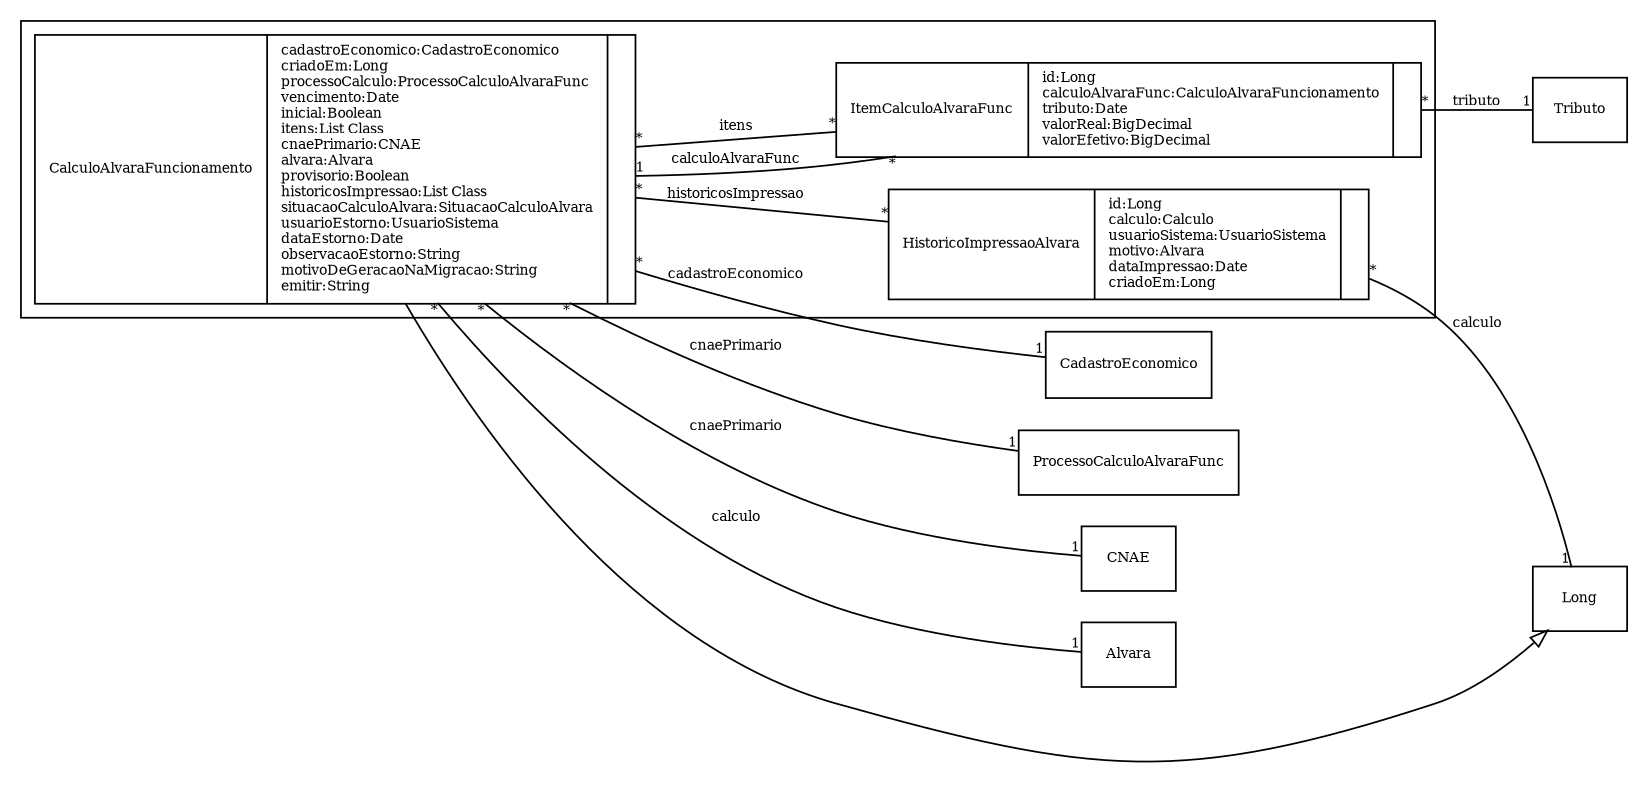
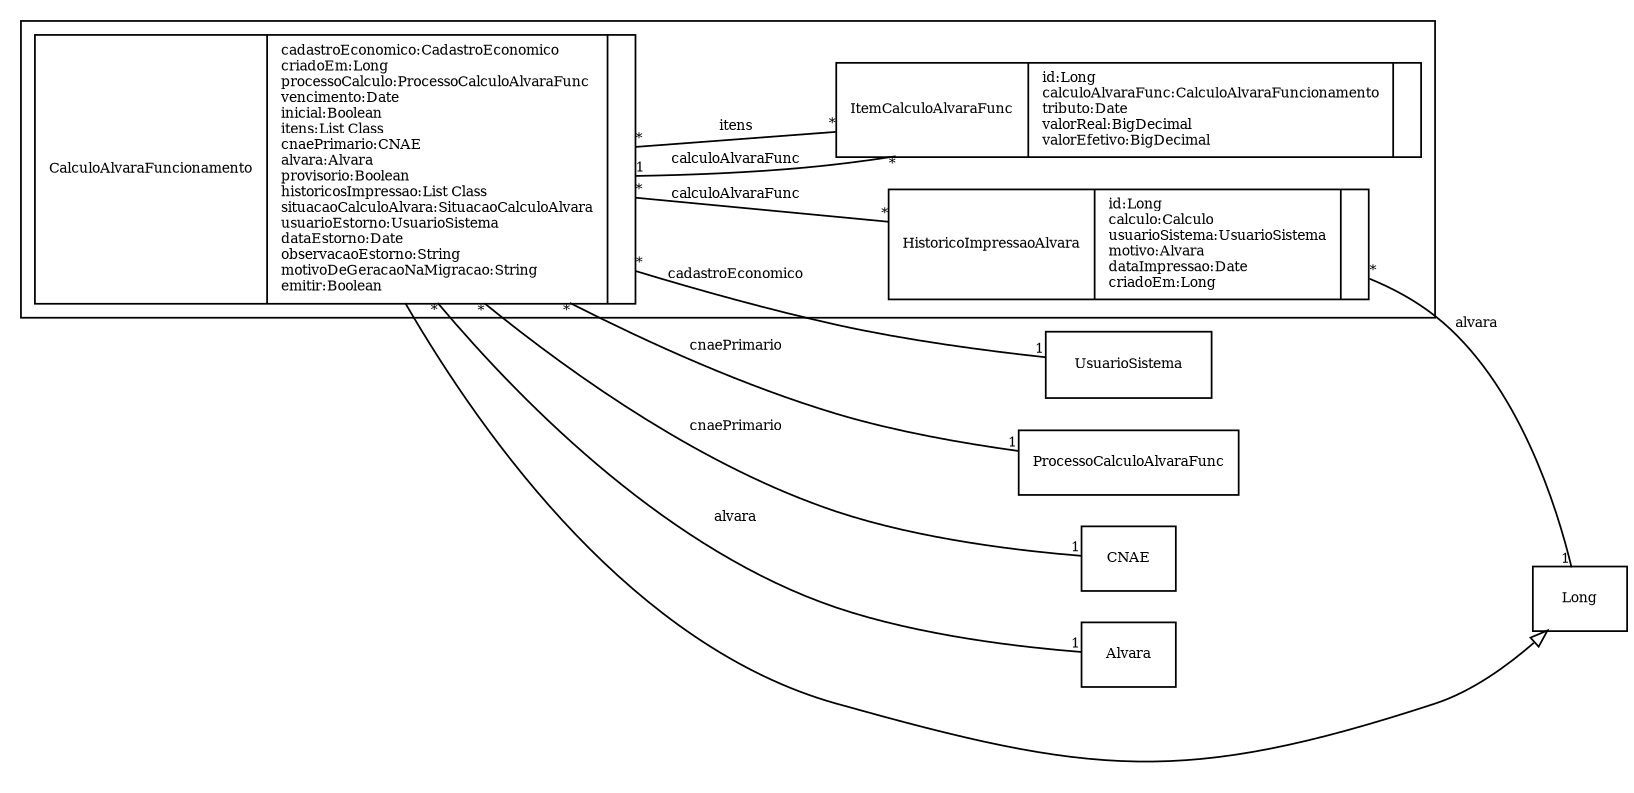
node "Tributo": removed
edge "CalculoAlvaraFuncionamento" -- "HistoricoImpressaoAlvara": label "historicosImpressao" -> "calculoAlvaraFunc"
node "CalculoAlvaraFuncionamento": text "emitir:String" -> "emitir:Boolean"
edge "HistoricoImpressaoAlvara" -- "Long": label "calculo" -> "alvara"
node "CadastroEconomico": label "CadastroEconomico" -> "UsuarioSistema"
edge "CalculoAlvaraFuncionamento" -- "Alvara": label "calculo" -> "alvara"
